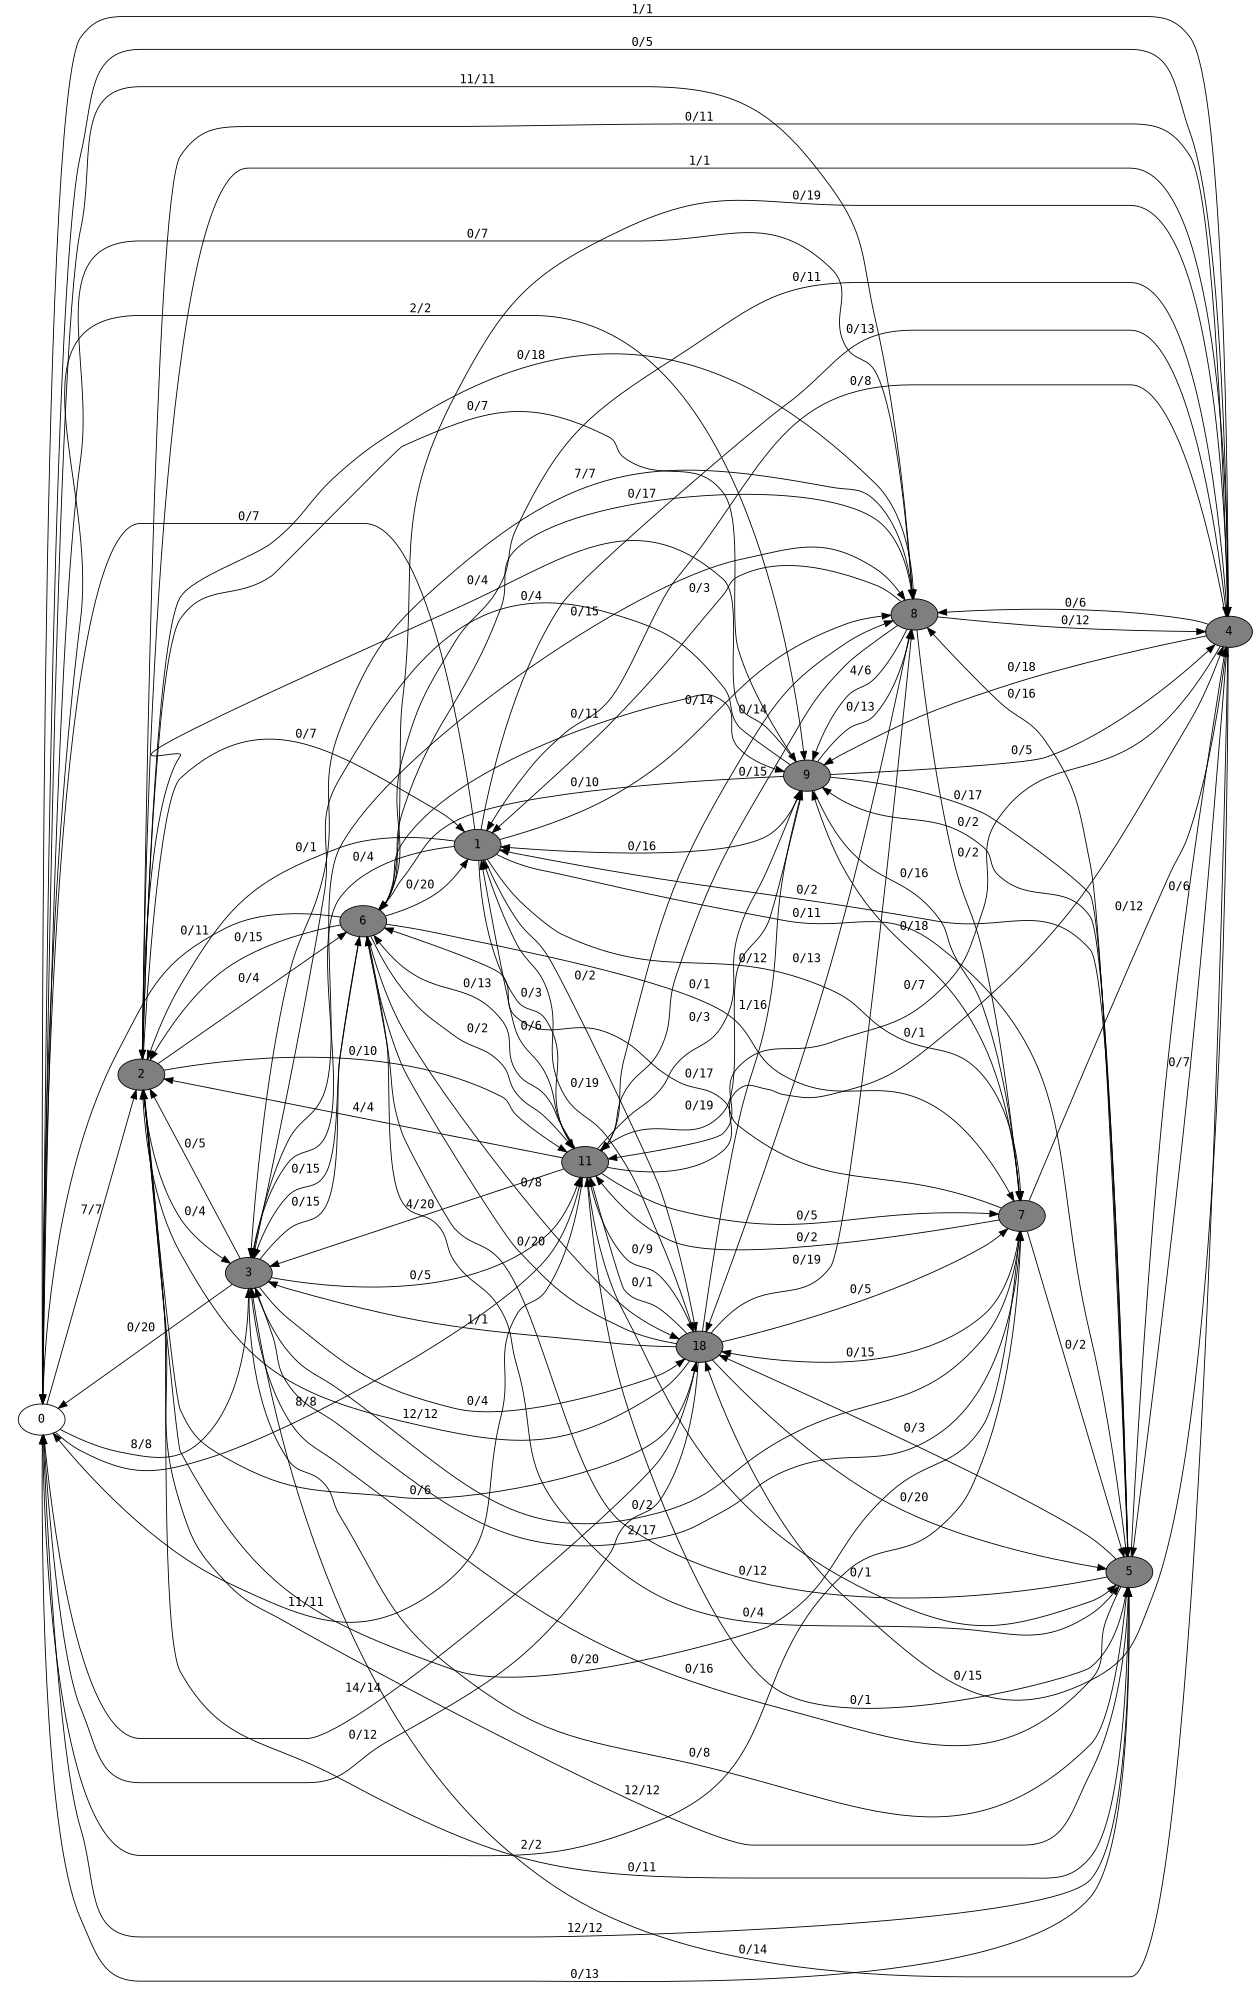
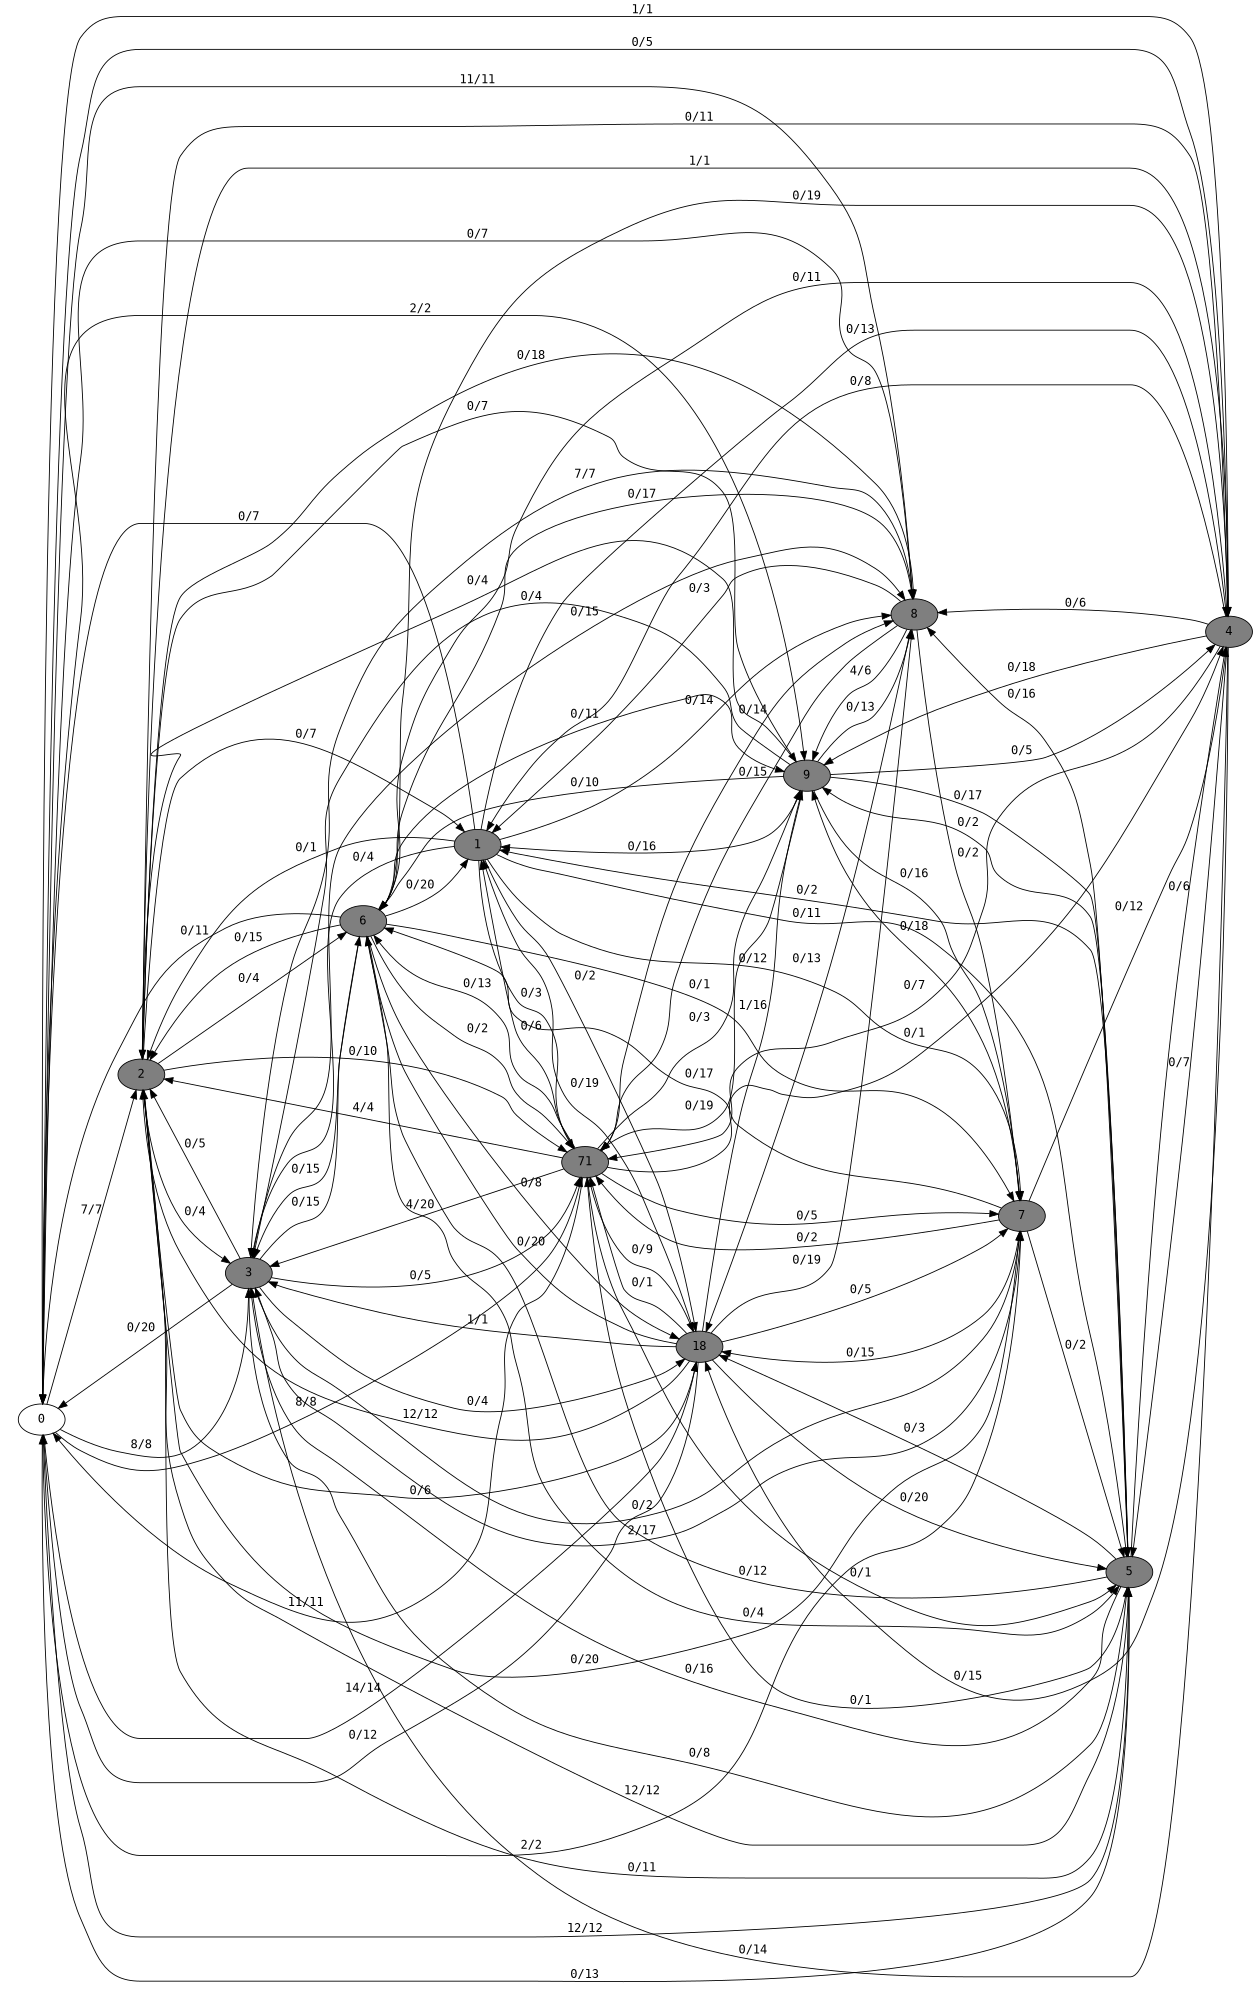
edge "8" -> "4": removed, label "0/12"
node "11": label "11" -> "71"
